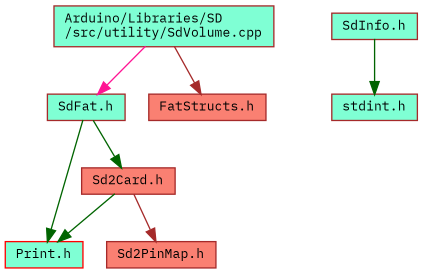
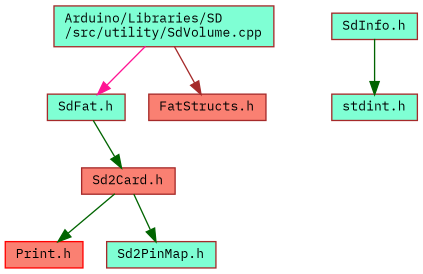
edge "SdFat.h" -> "Print.h": removed
edge "Sd2Card.h" -> "Sd2PinMap.h": color brown -> darkgreen
node "Print.h": fillcolor aquamarine -> salmon
node "Sd2PinMap.h": fillcolor salmon -> aquamarine
